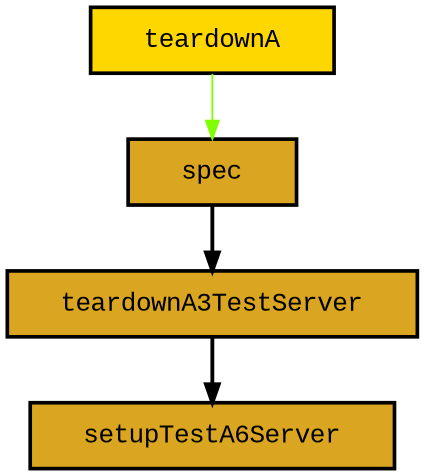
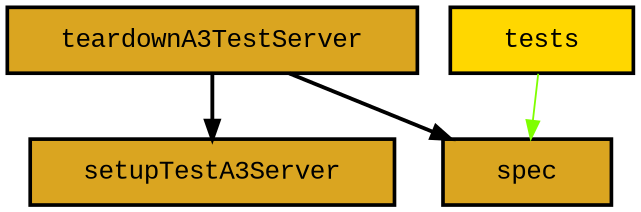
node "teardownA": label "teardownA" -> "tests"
edge "spec" -> "teardownA3TestServer": reversed
node "setupTestA6Server": label "setupTestA6Server" -> "setupTestA3Server"
